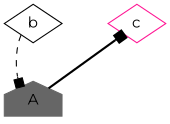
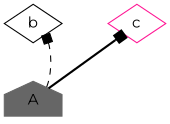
edge "b" -> "A": reversed
